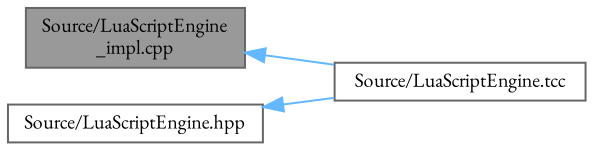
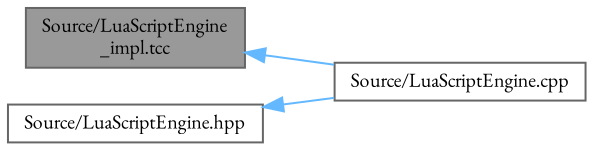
node "Source/LuaScriptEngine _impl.cpp": label "Source/LuaScriptEngine _impl.cpp" -> "Source/LuaScriptEngine _impl.tcc"
node "Source/LuaScriptEngine.tcc": label "Source/LuaScriptEngine.tcc" -> "Source/LuaScriptEngine.cpp"
